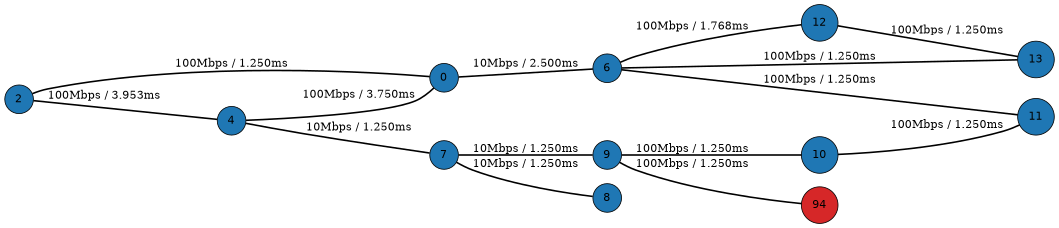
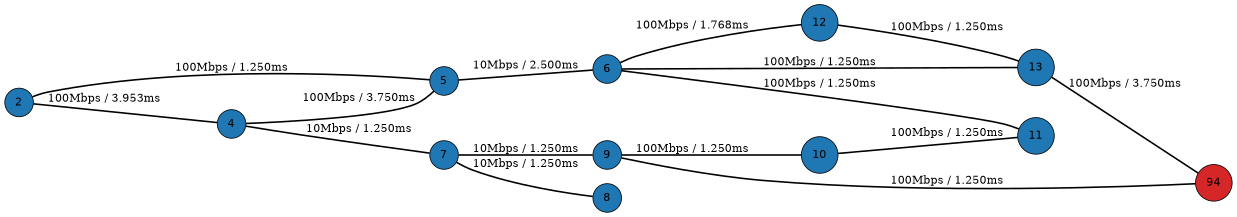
node "0": label "0" -> "5"
edge "13" -- "94": added, label "100Mbps / 3.750ms"
